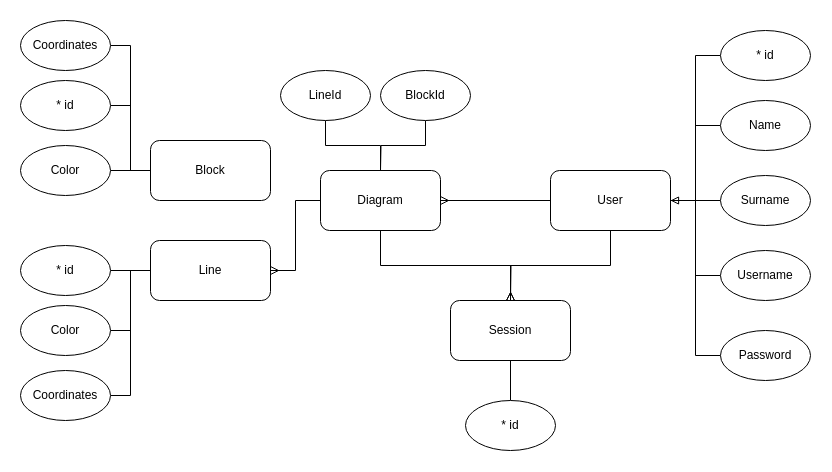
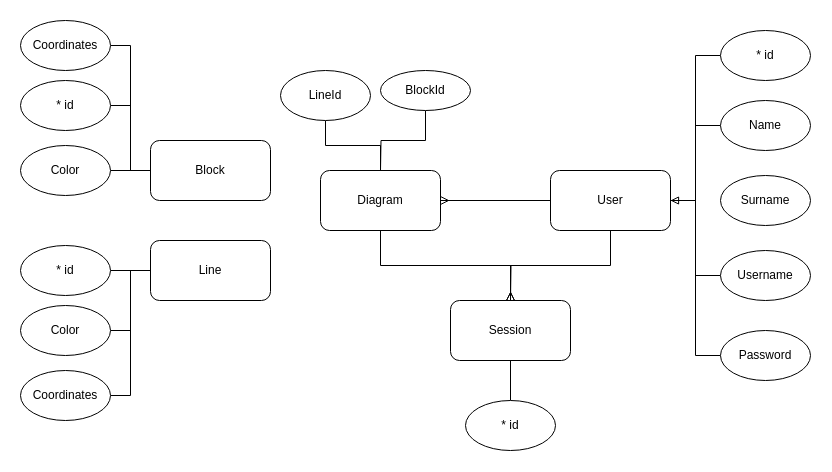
node "BlockId": size 90x50 -> 90x40
edge "User" -- "Surname": removed
edge "Diagram" -> "Line": removed
